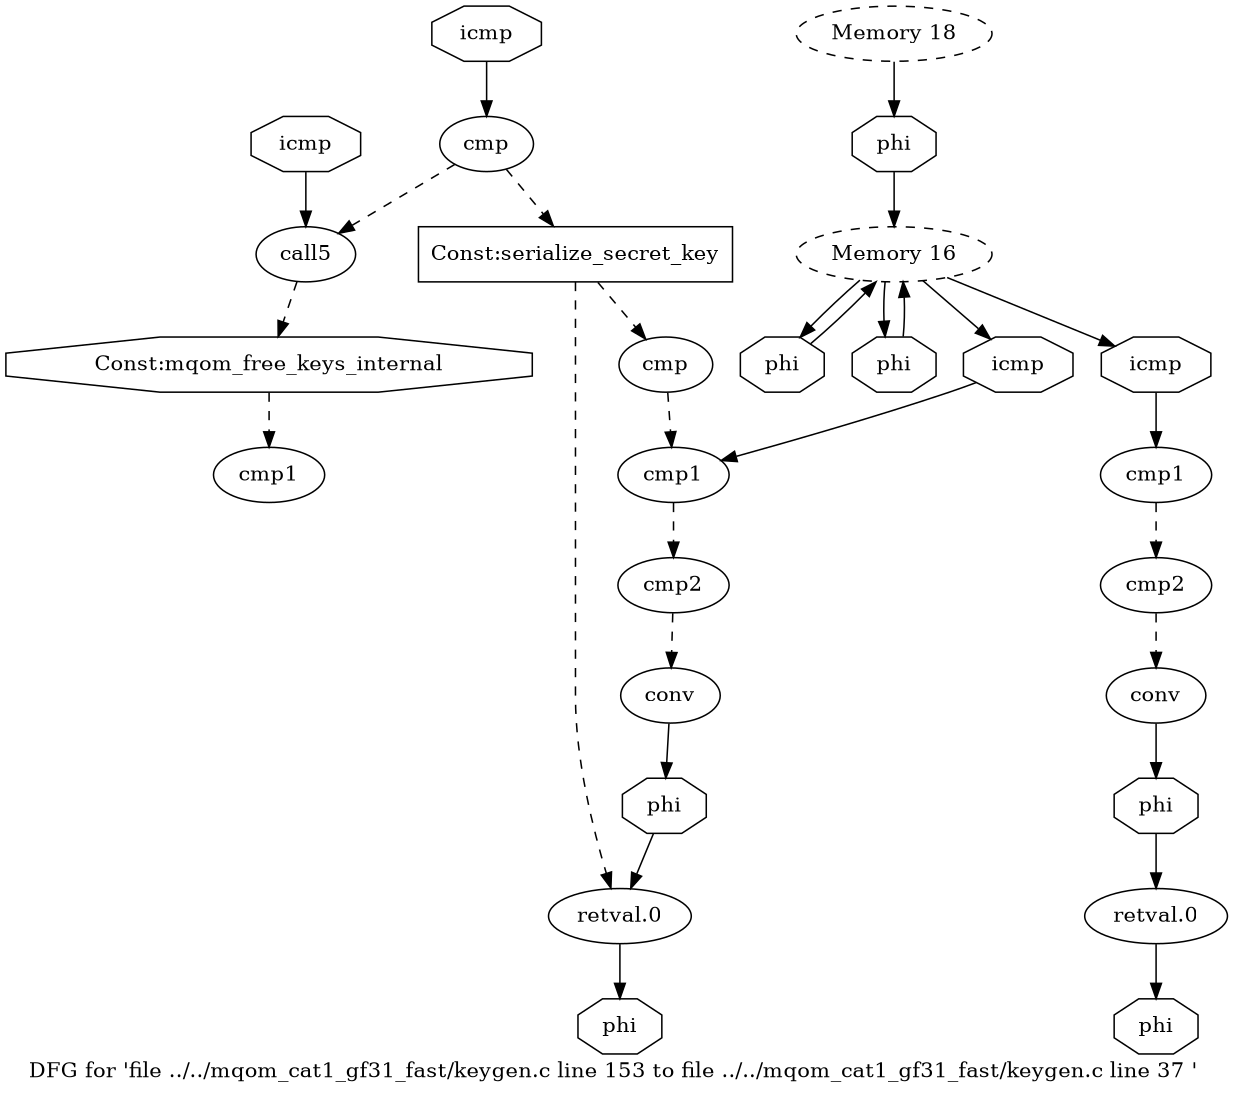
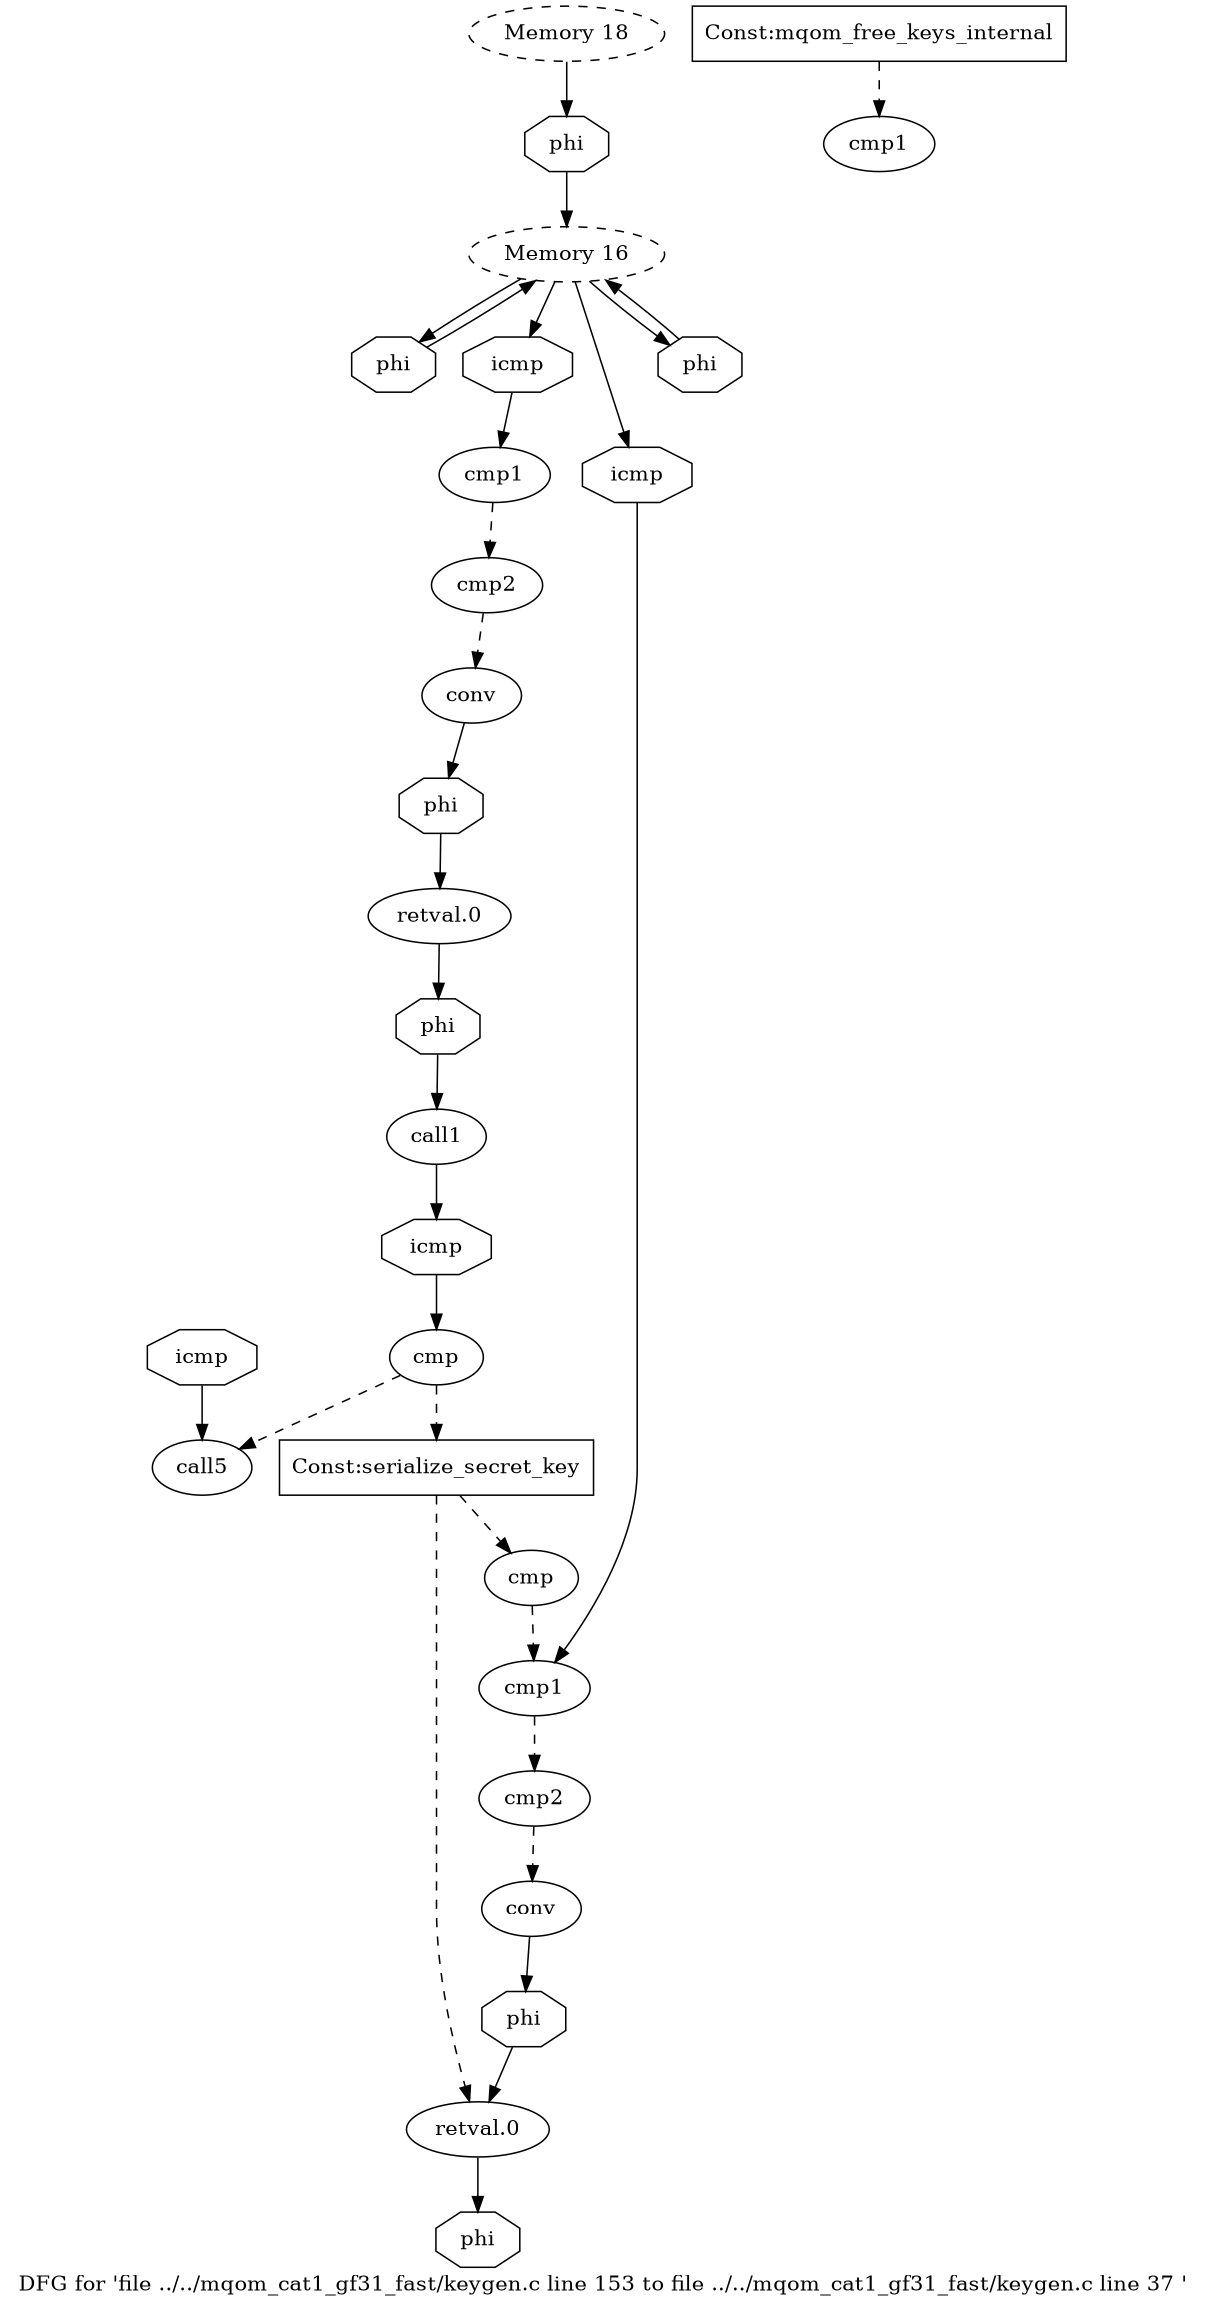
edge "call5" -> "Const:mqom_free_keys_internal": removed
node "Const:mqom_free_keys_internal": shape octagon -> box
node "call1": added
